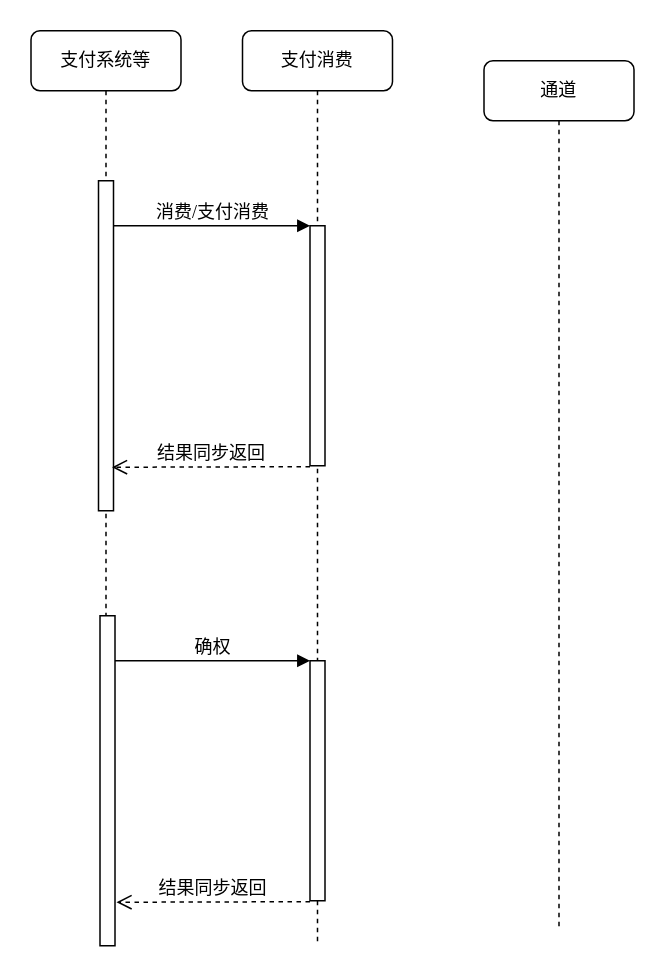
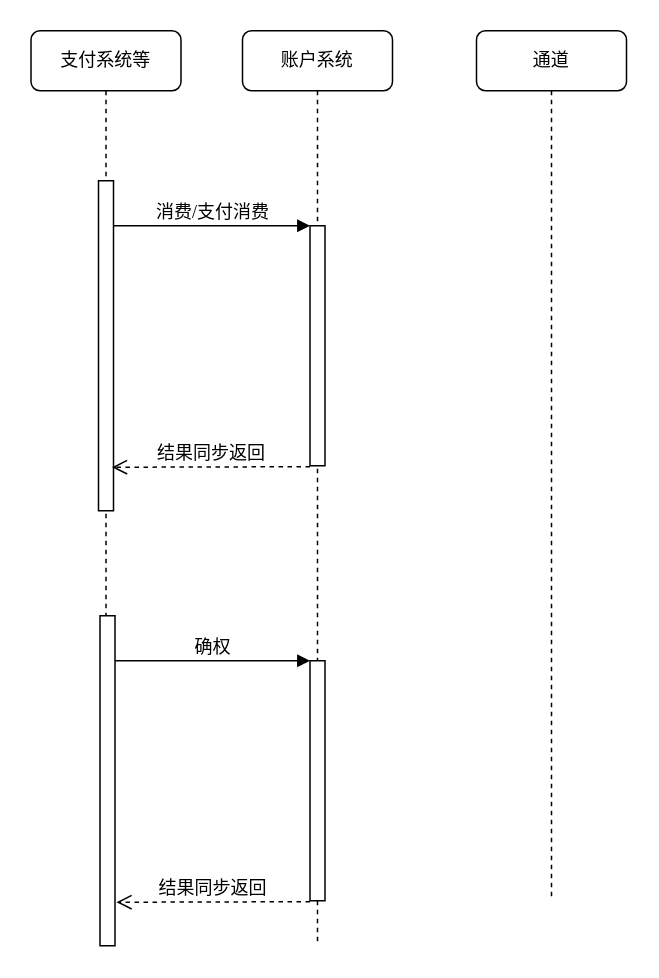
node "支付消费": label "支付消费" -> "账户系统"
node "通道": moved (559, 496) -> (551, 466)
